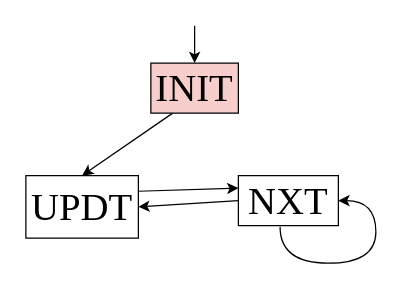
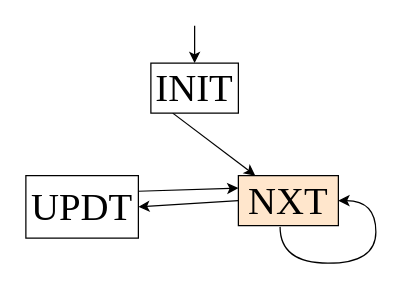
node "INIT": fillcolor #f8cecc -> #ffffff
edge "INIT" -> "UPDT": now "INIT" -> "NXT"
node "NXT": fillcolor #ffffff -> #ffe6cc
